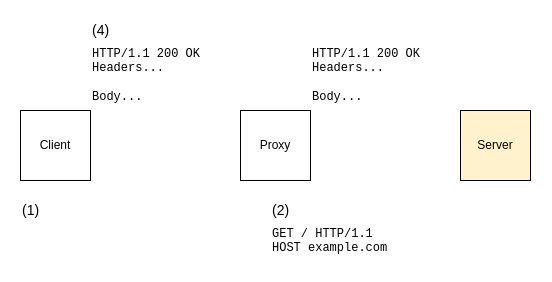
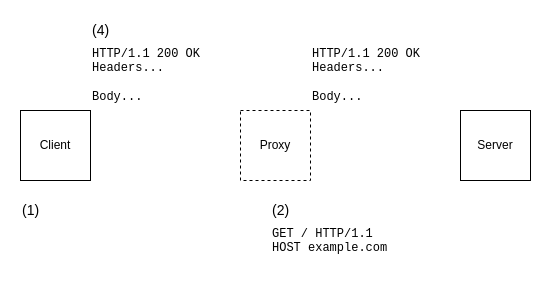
node "Proxy": style solid -> dashed
node "Server": fillcolor #fff2cc -> #ffffff
